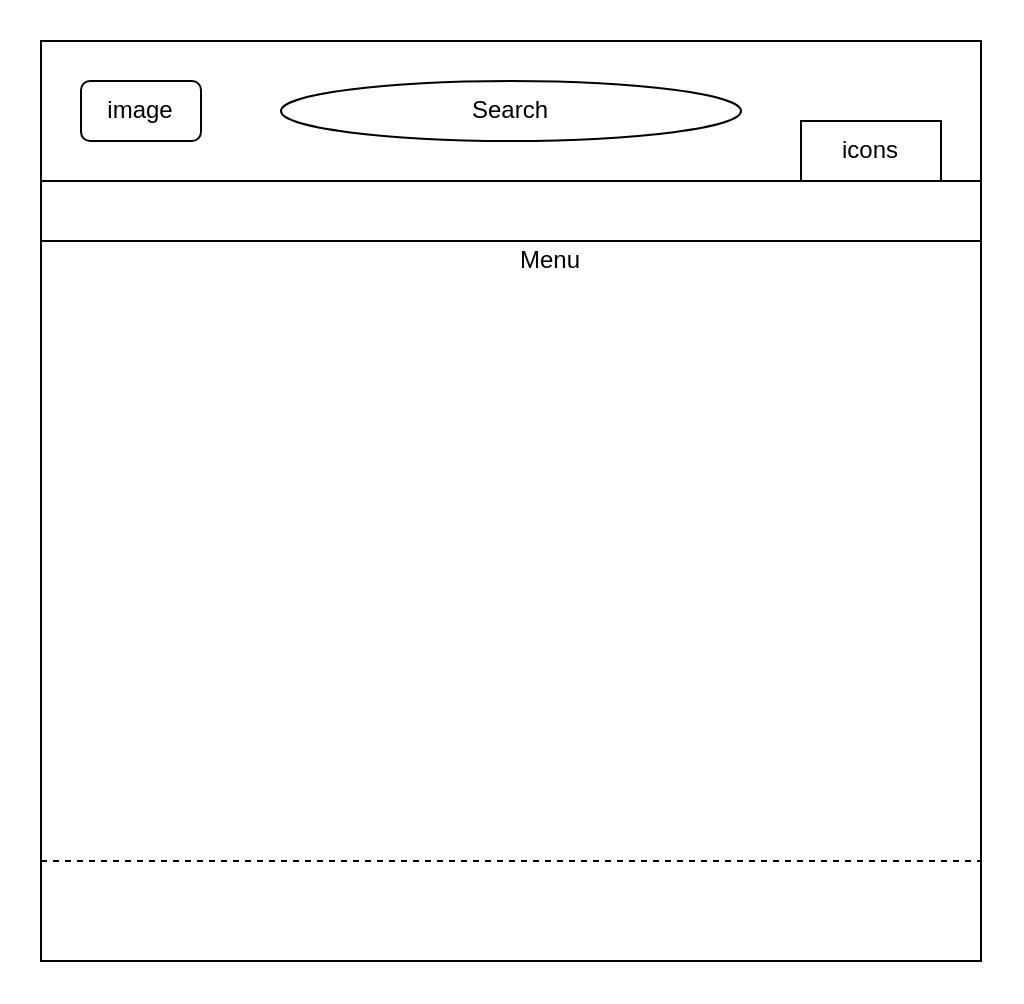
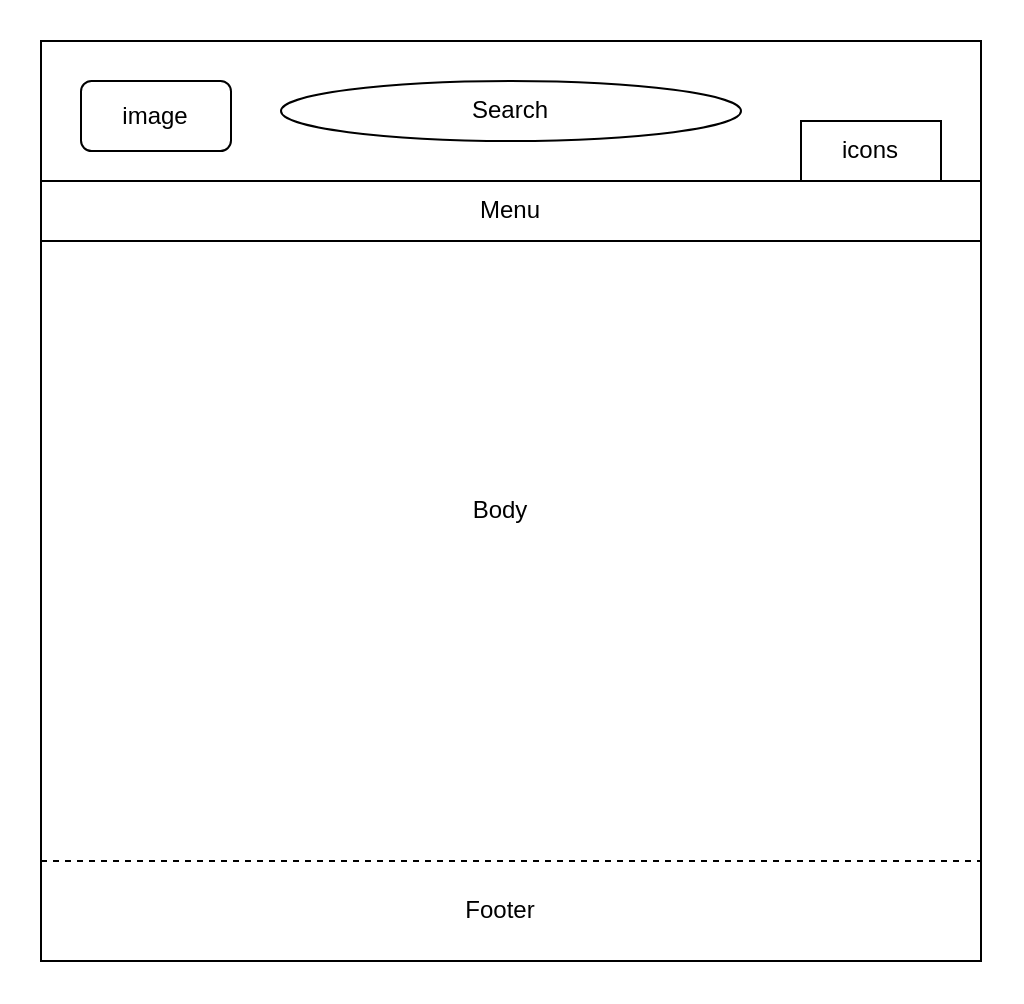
node "image": size 120x60 -> 150x70
node "Menu": moved (551, 261) -> (511, 211)
node "Body": added
node "Footer": added
